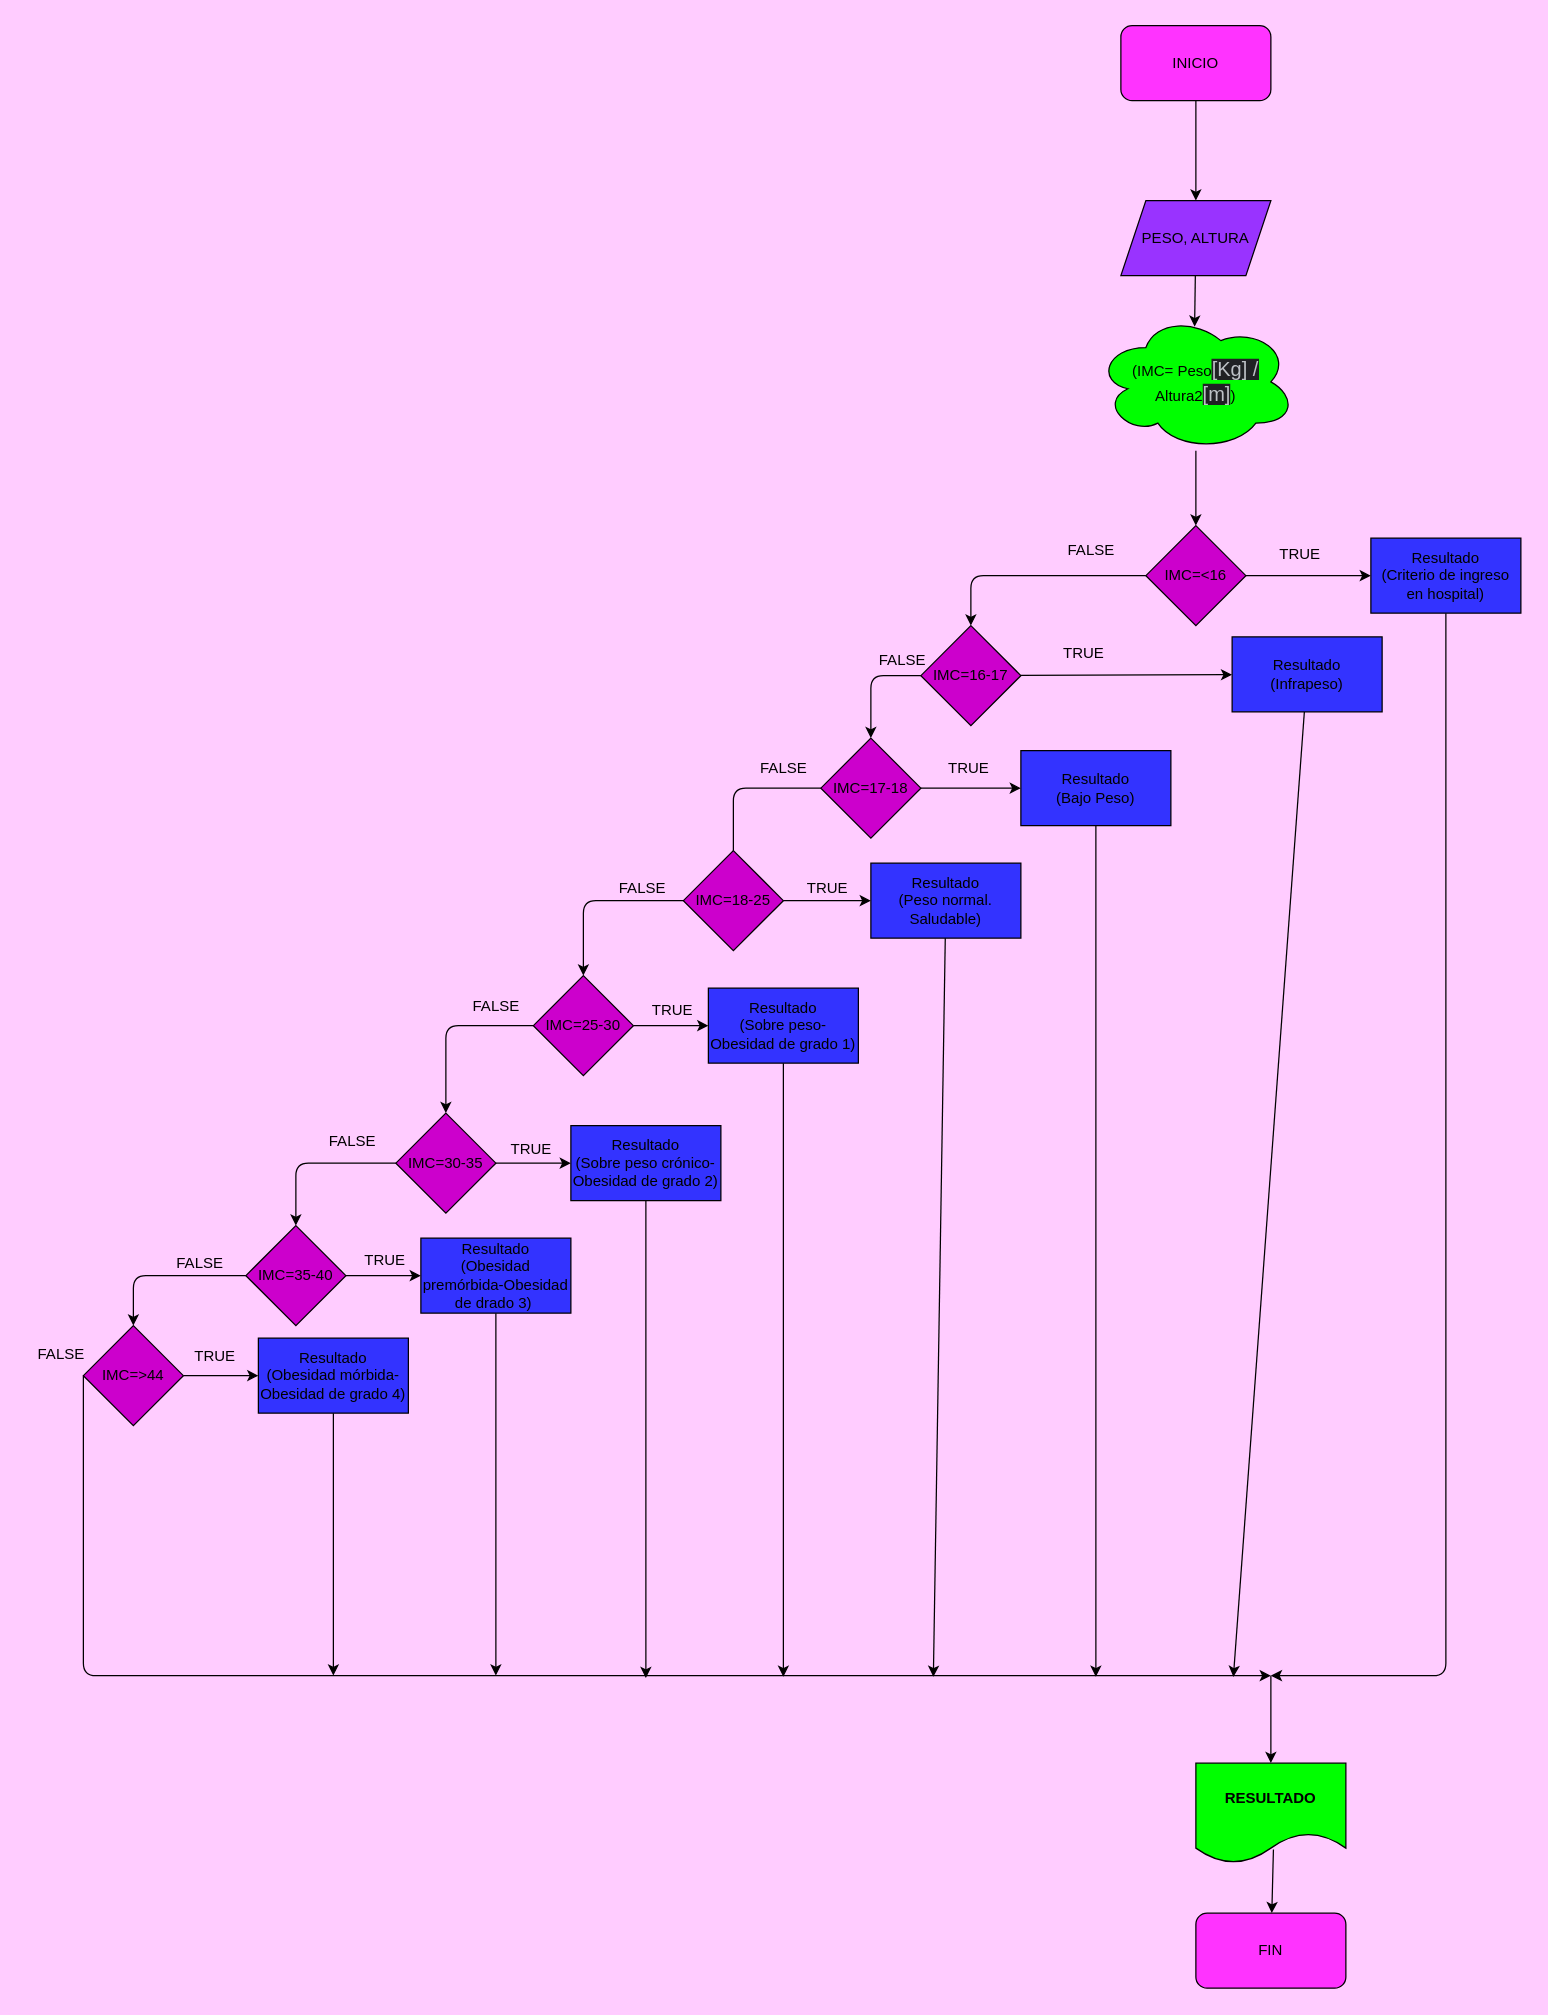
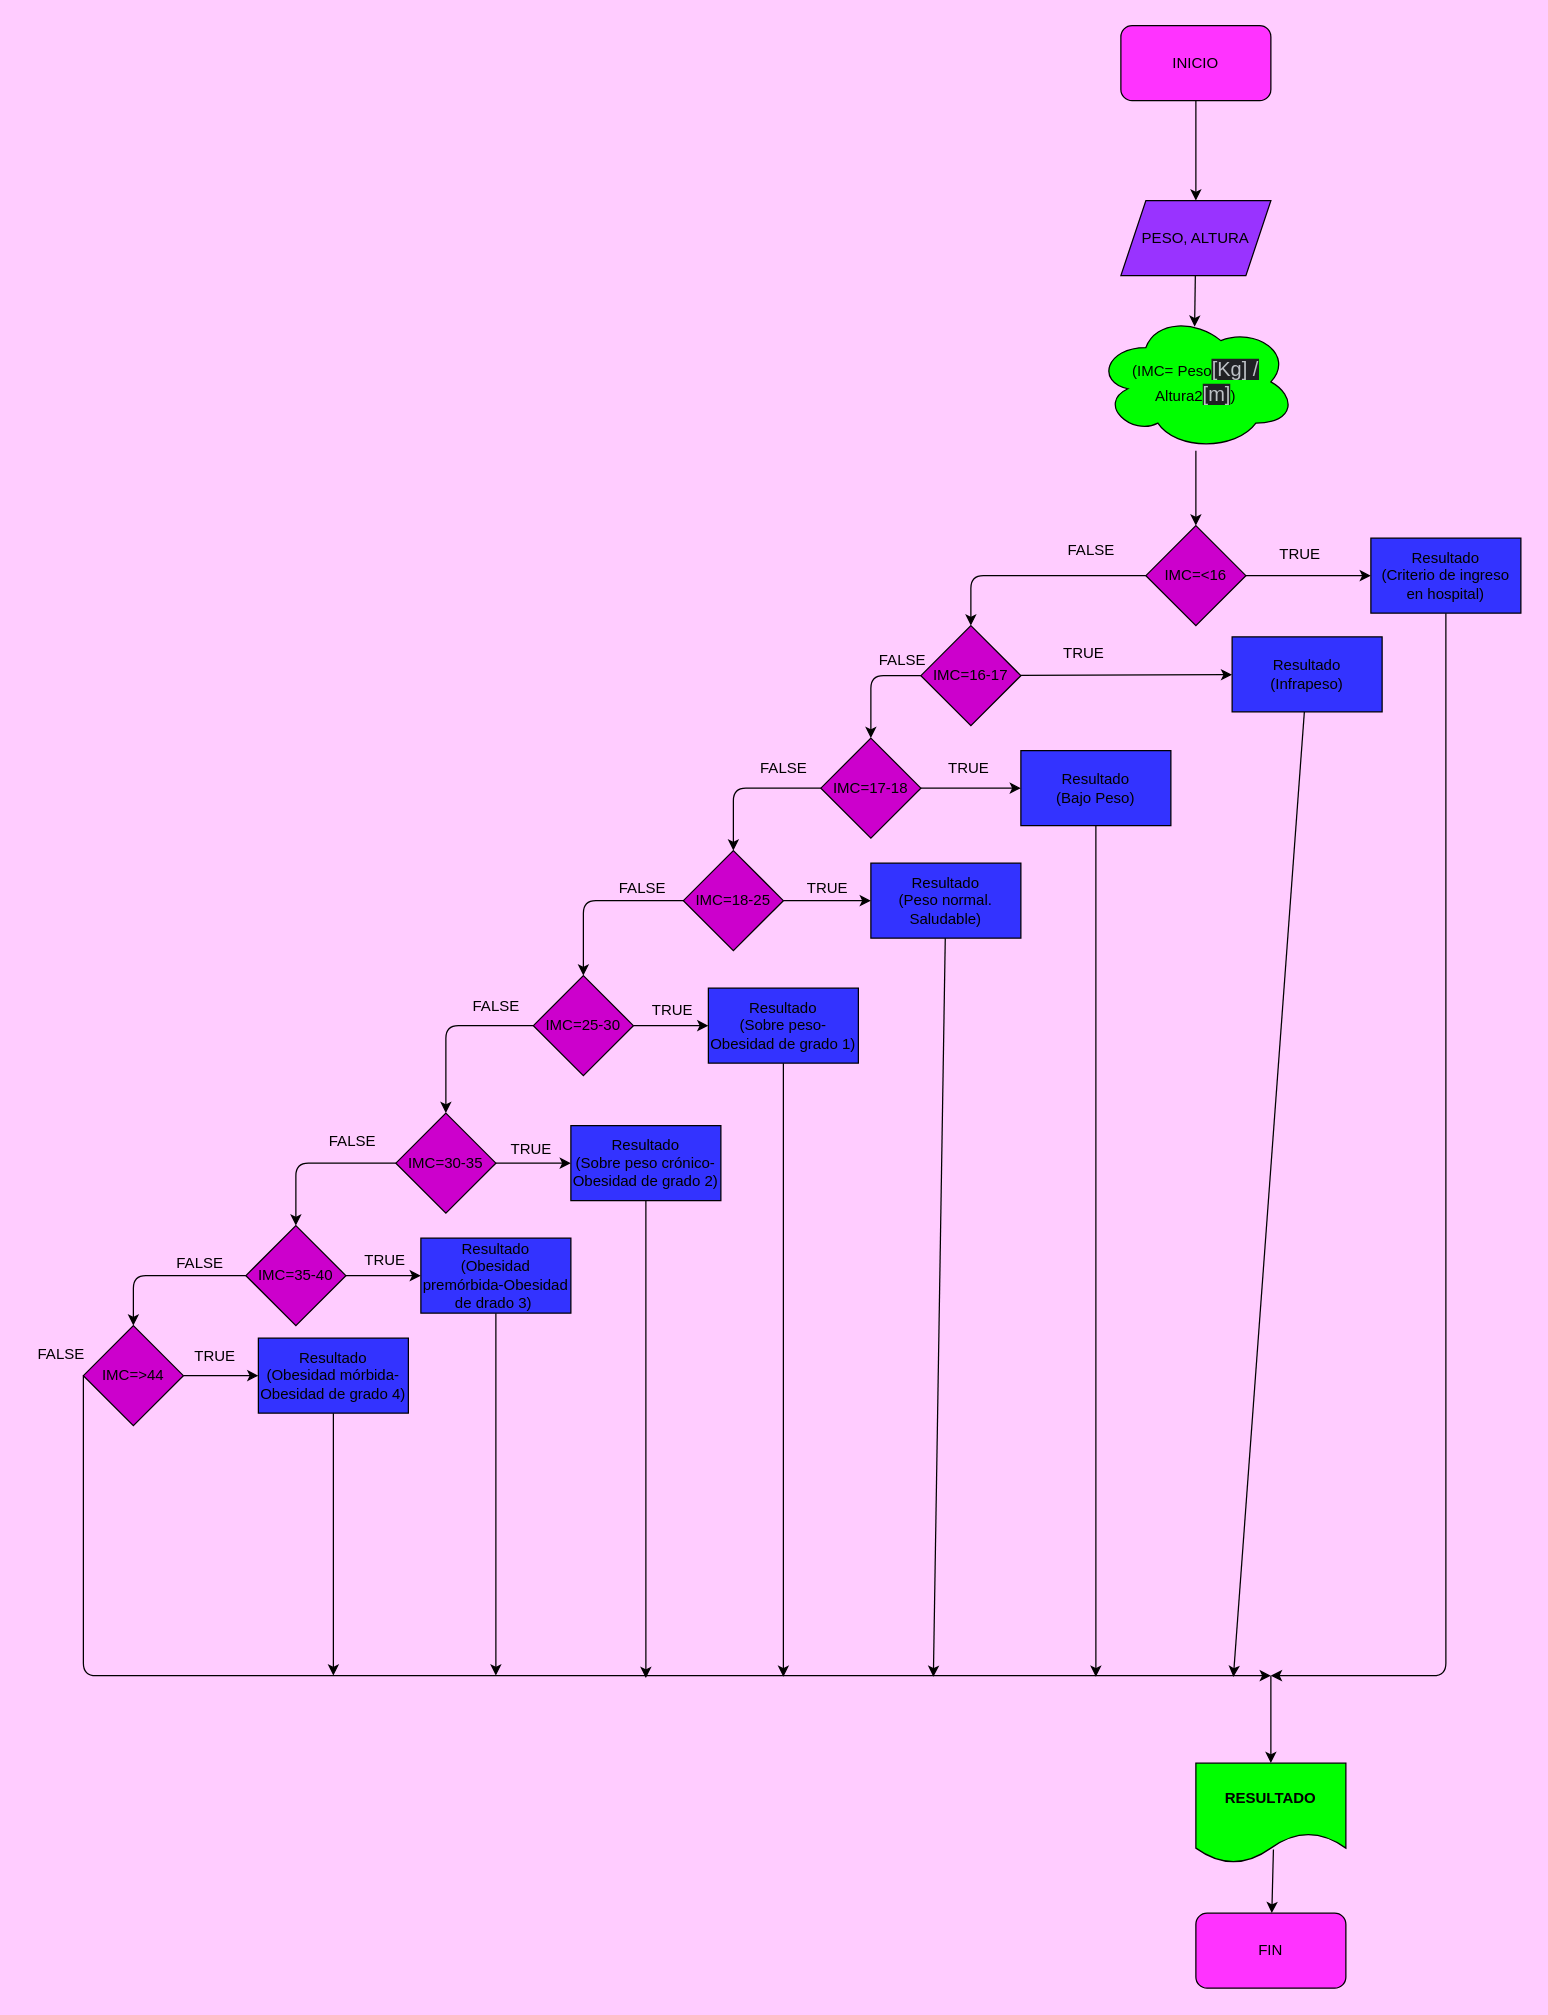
edge "IMC=17-18" -- "IMC=18-25": arrowhead none -> classic
